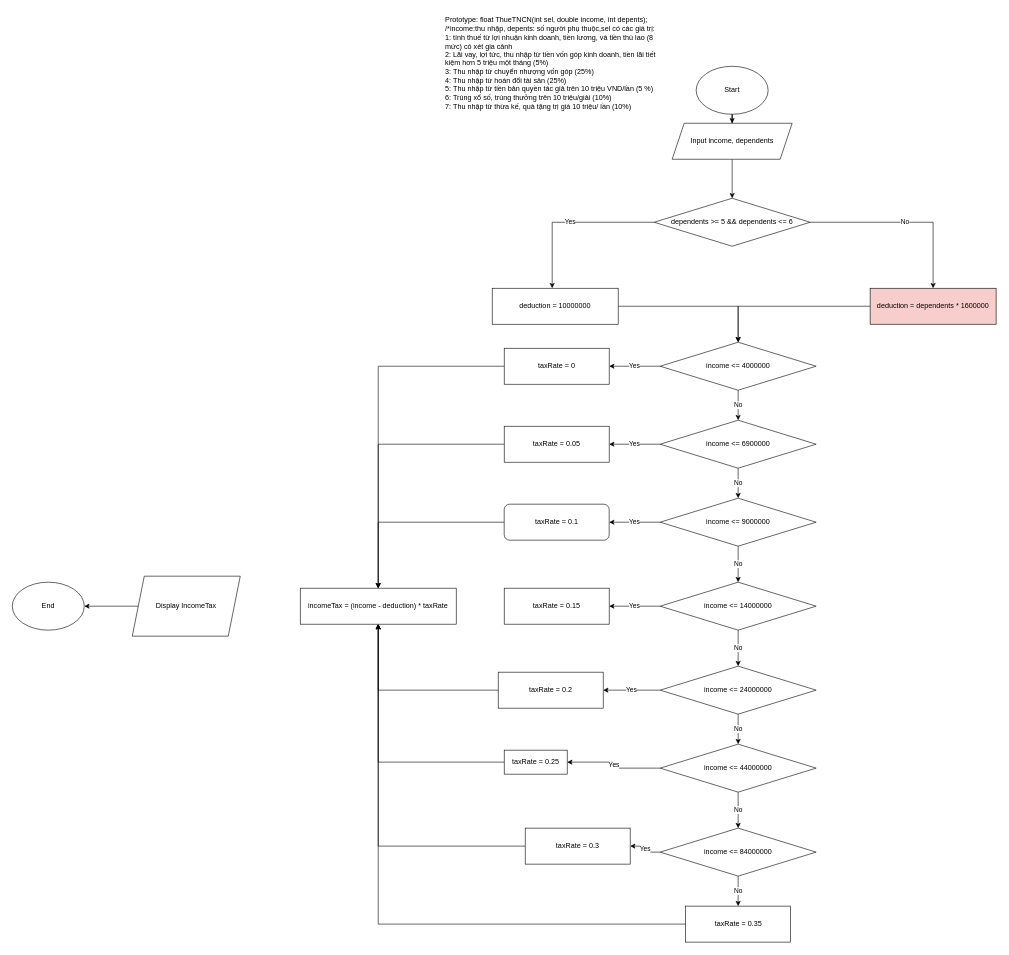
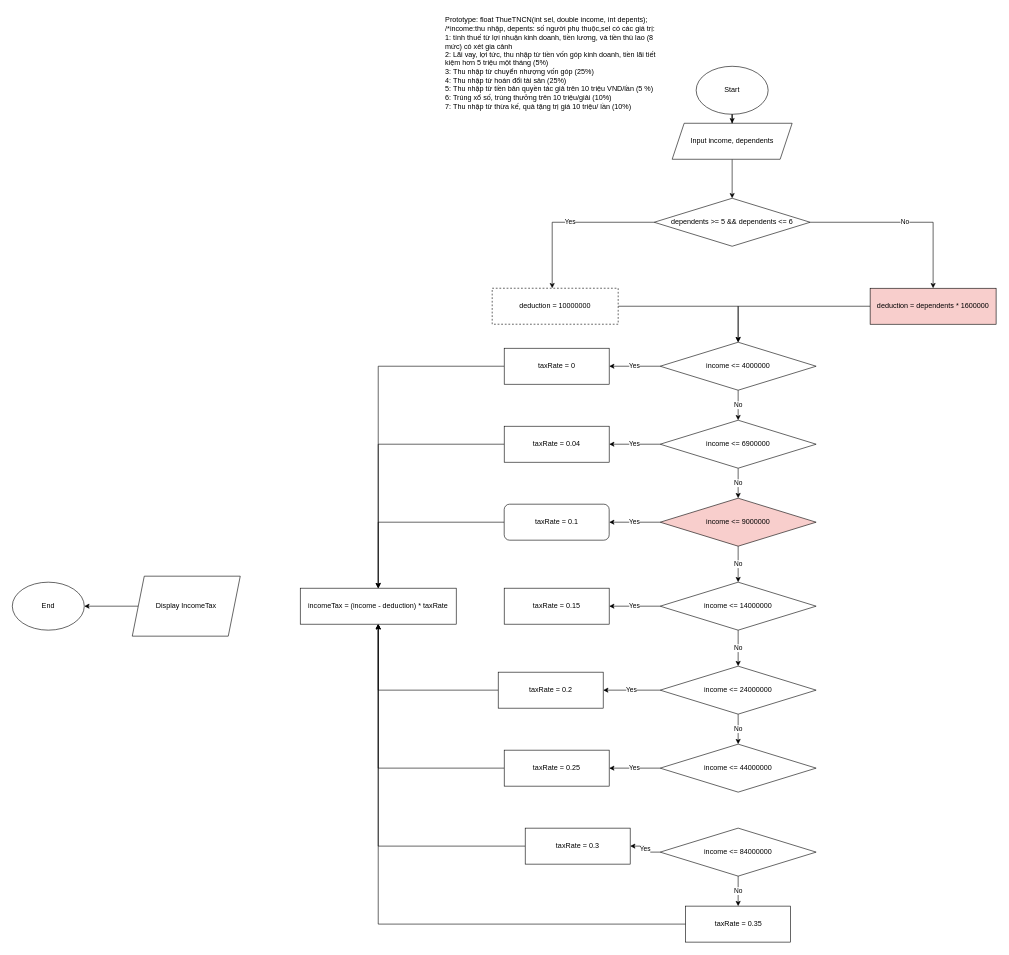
node "deduction = 10000000": style solid -> dashed
node "taxRate = 0.05": label "taxRate = 0.05" -> "taxRate = 0.04"
node "income <= 9000000": fillcolor #ffffff -> #f8cecc
node "taxRate = 0.25": size 63x24 -> 105x36
edge "income <= 44000000" -> "income <= 84000000": removed, label "No"
